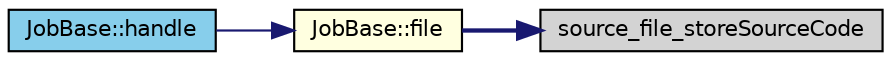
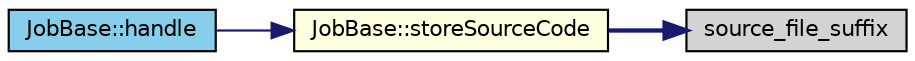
node "JobBase::file": label "JobBase::file" -> "JobBase::storeSourceCode"
node "source_file_storeSourceCode": label "source_file_storeSourceCode" -> "source_file_suffix"
